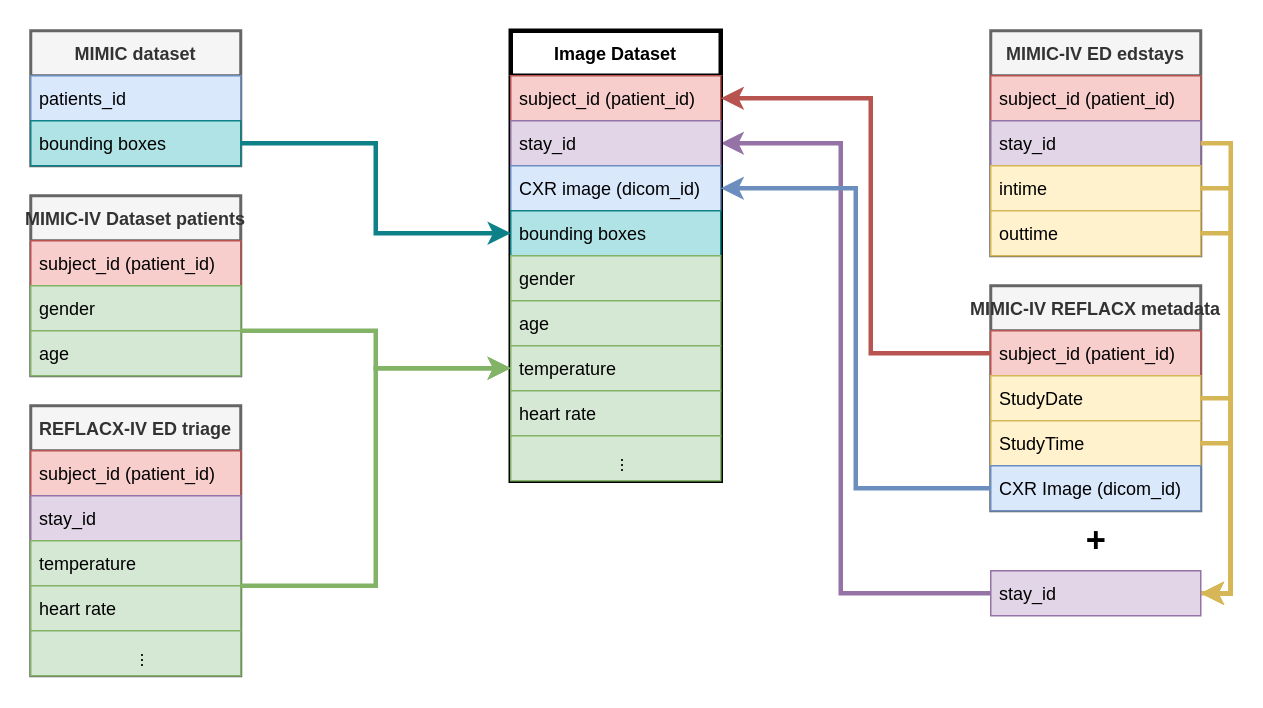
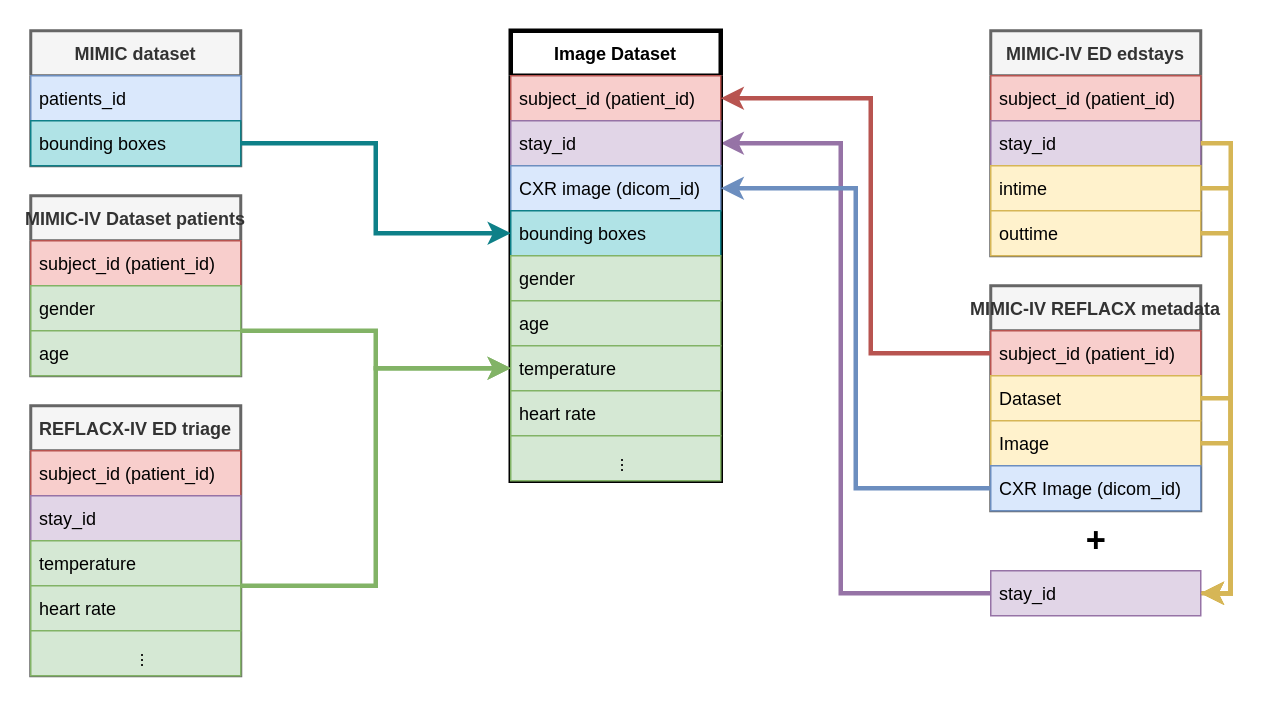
node "StudyDate": label "StudyDate" -> "Dataset"
node "StudyTime": label "StudyTime" -> "Image"
